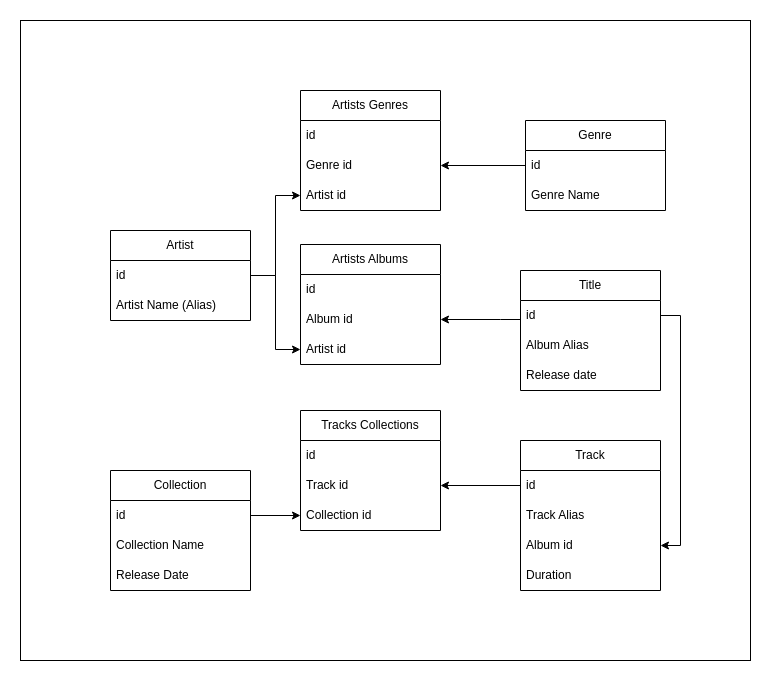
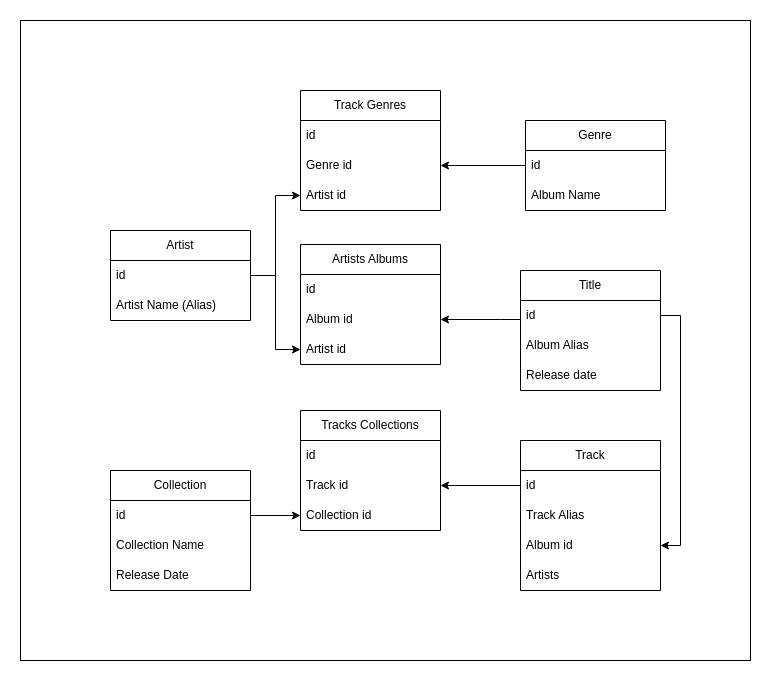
node "Artists Genres": label "Artists Genres" -> "Track Genres"
node "Genre Name": label "Genre Name" -> "Album Name"
node "Duration": label "Duration" -> "Artists"
